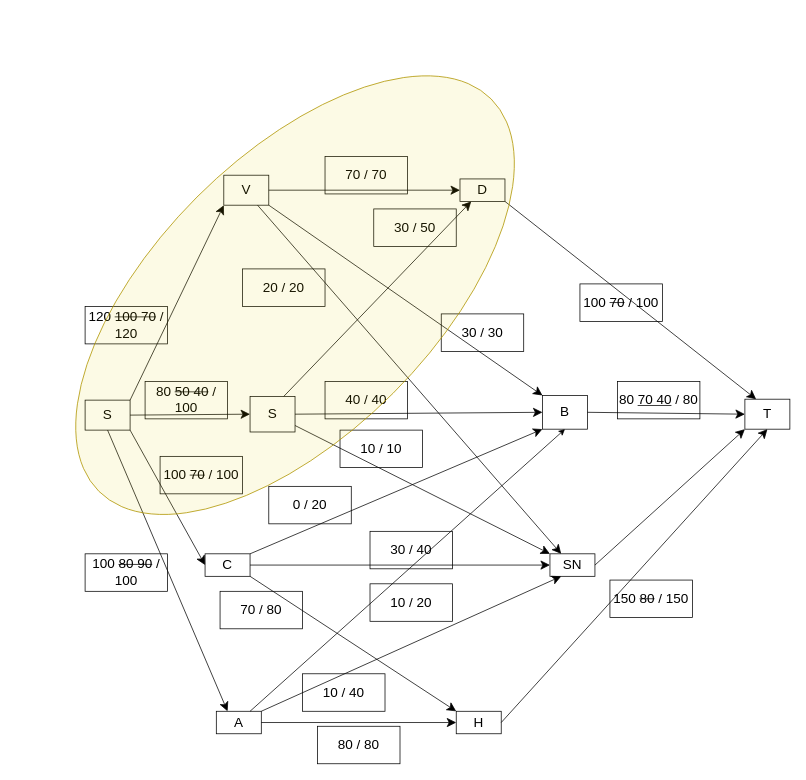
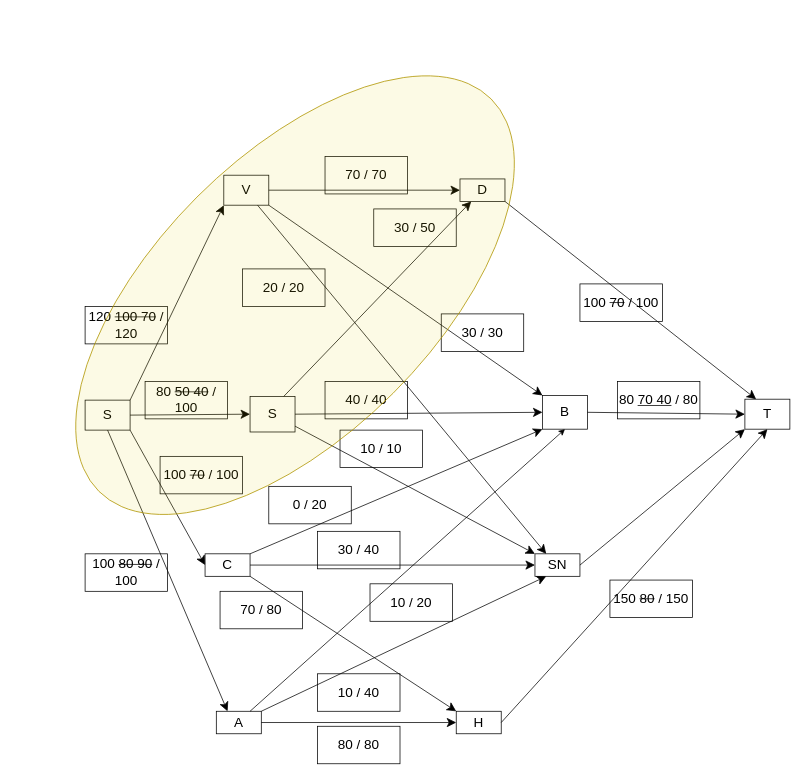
node "30 / 40": moved (411, 550) -> (359, 550)
node "SN": moved (573, 565) -> (558, 565)
node "10 / 40": moved (344, 693) -> (359, 693)
